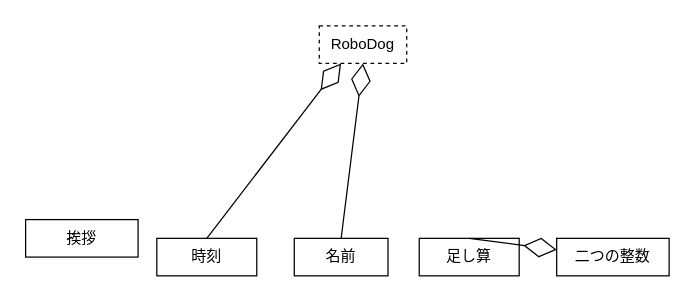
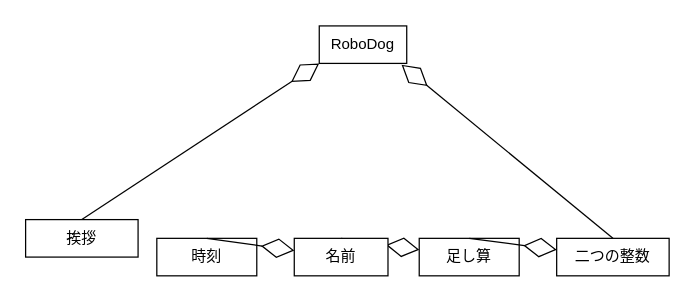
node "RoboDog": style dashed -> solid
edge "挨拶" -> "RoboDog": added
edge "二つの整数" -> "RoboDog": added
edge "時刻" -> "RoboDog": now "時刻" -> "名前"
edge "名前" -> "RoboDog": now "名前" -> "足し算"
